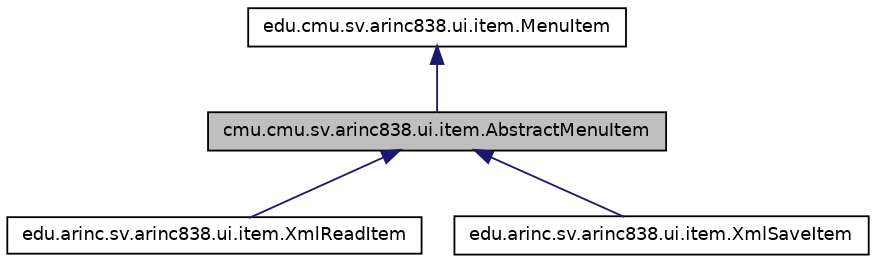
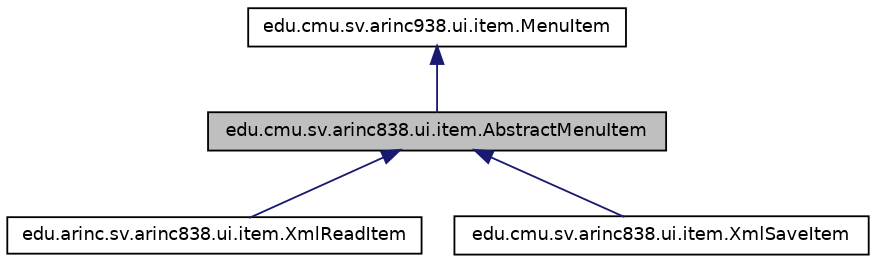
node "edu.cmu.sv.arinc838.ui.item.MenuItem": label "edu.cmu.sv.arinc838.ui.item.MenuItem" -> "edu.cmu.sv.arinc938.ui.item.MenuItem"
node "cmu.cmu.sv.arinc838.ui.item.AbstractMenuItem": label "cmu.cmu.sv.arinc838.ui.item.AbstractMenuItem" -> "edu.cmu.sv.arinc838.ui.item.AbstractMenuItem"
node "edu.arinc.sv.arinc838.ui.item.XmlSaveItem": label "edu.arinc.sv.arinc838.ui.item.XmlSaveItem" -> "edu.cmu.sv.arinc838.ui.item.XmlSaveItem"
